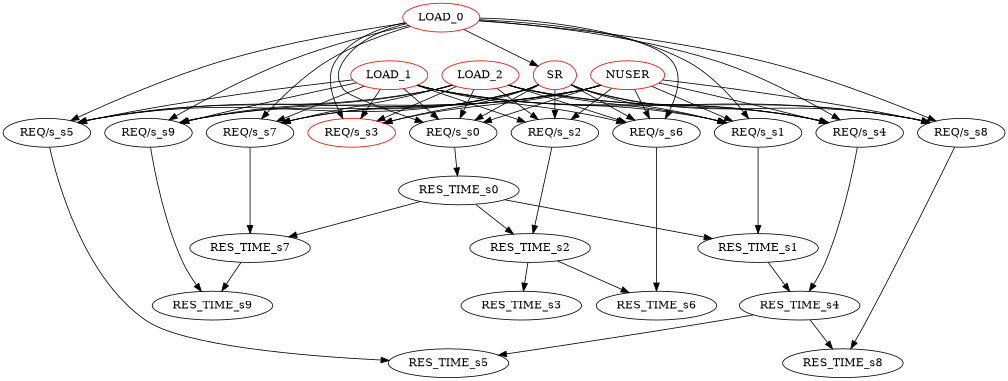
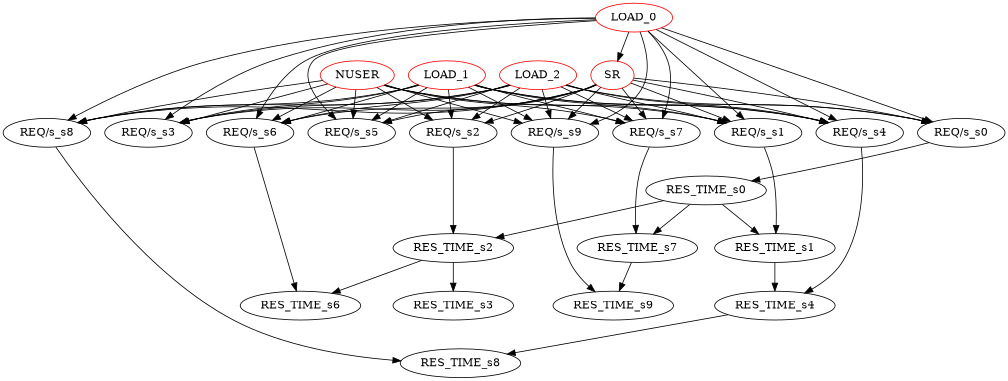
edge "NUSER" -> "REQ/s_s0": removed
node "REQ/s_s3": color red -> black
node "RES_TIME_s5": removed
